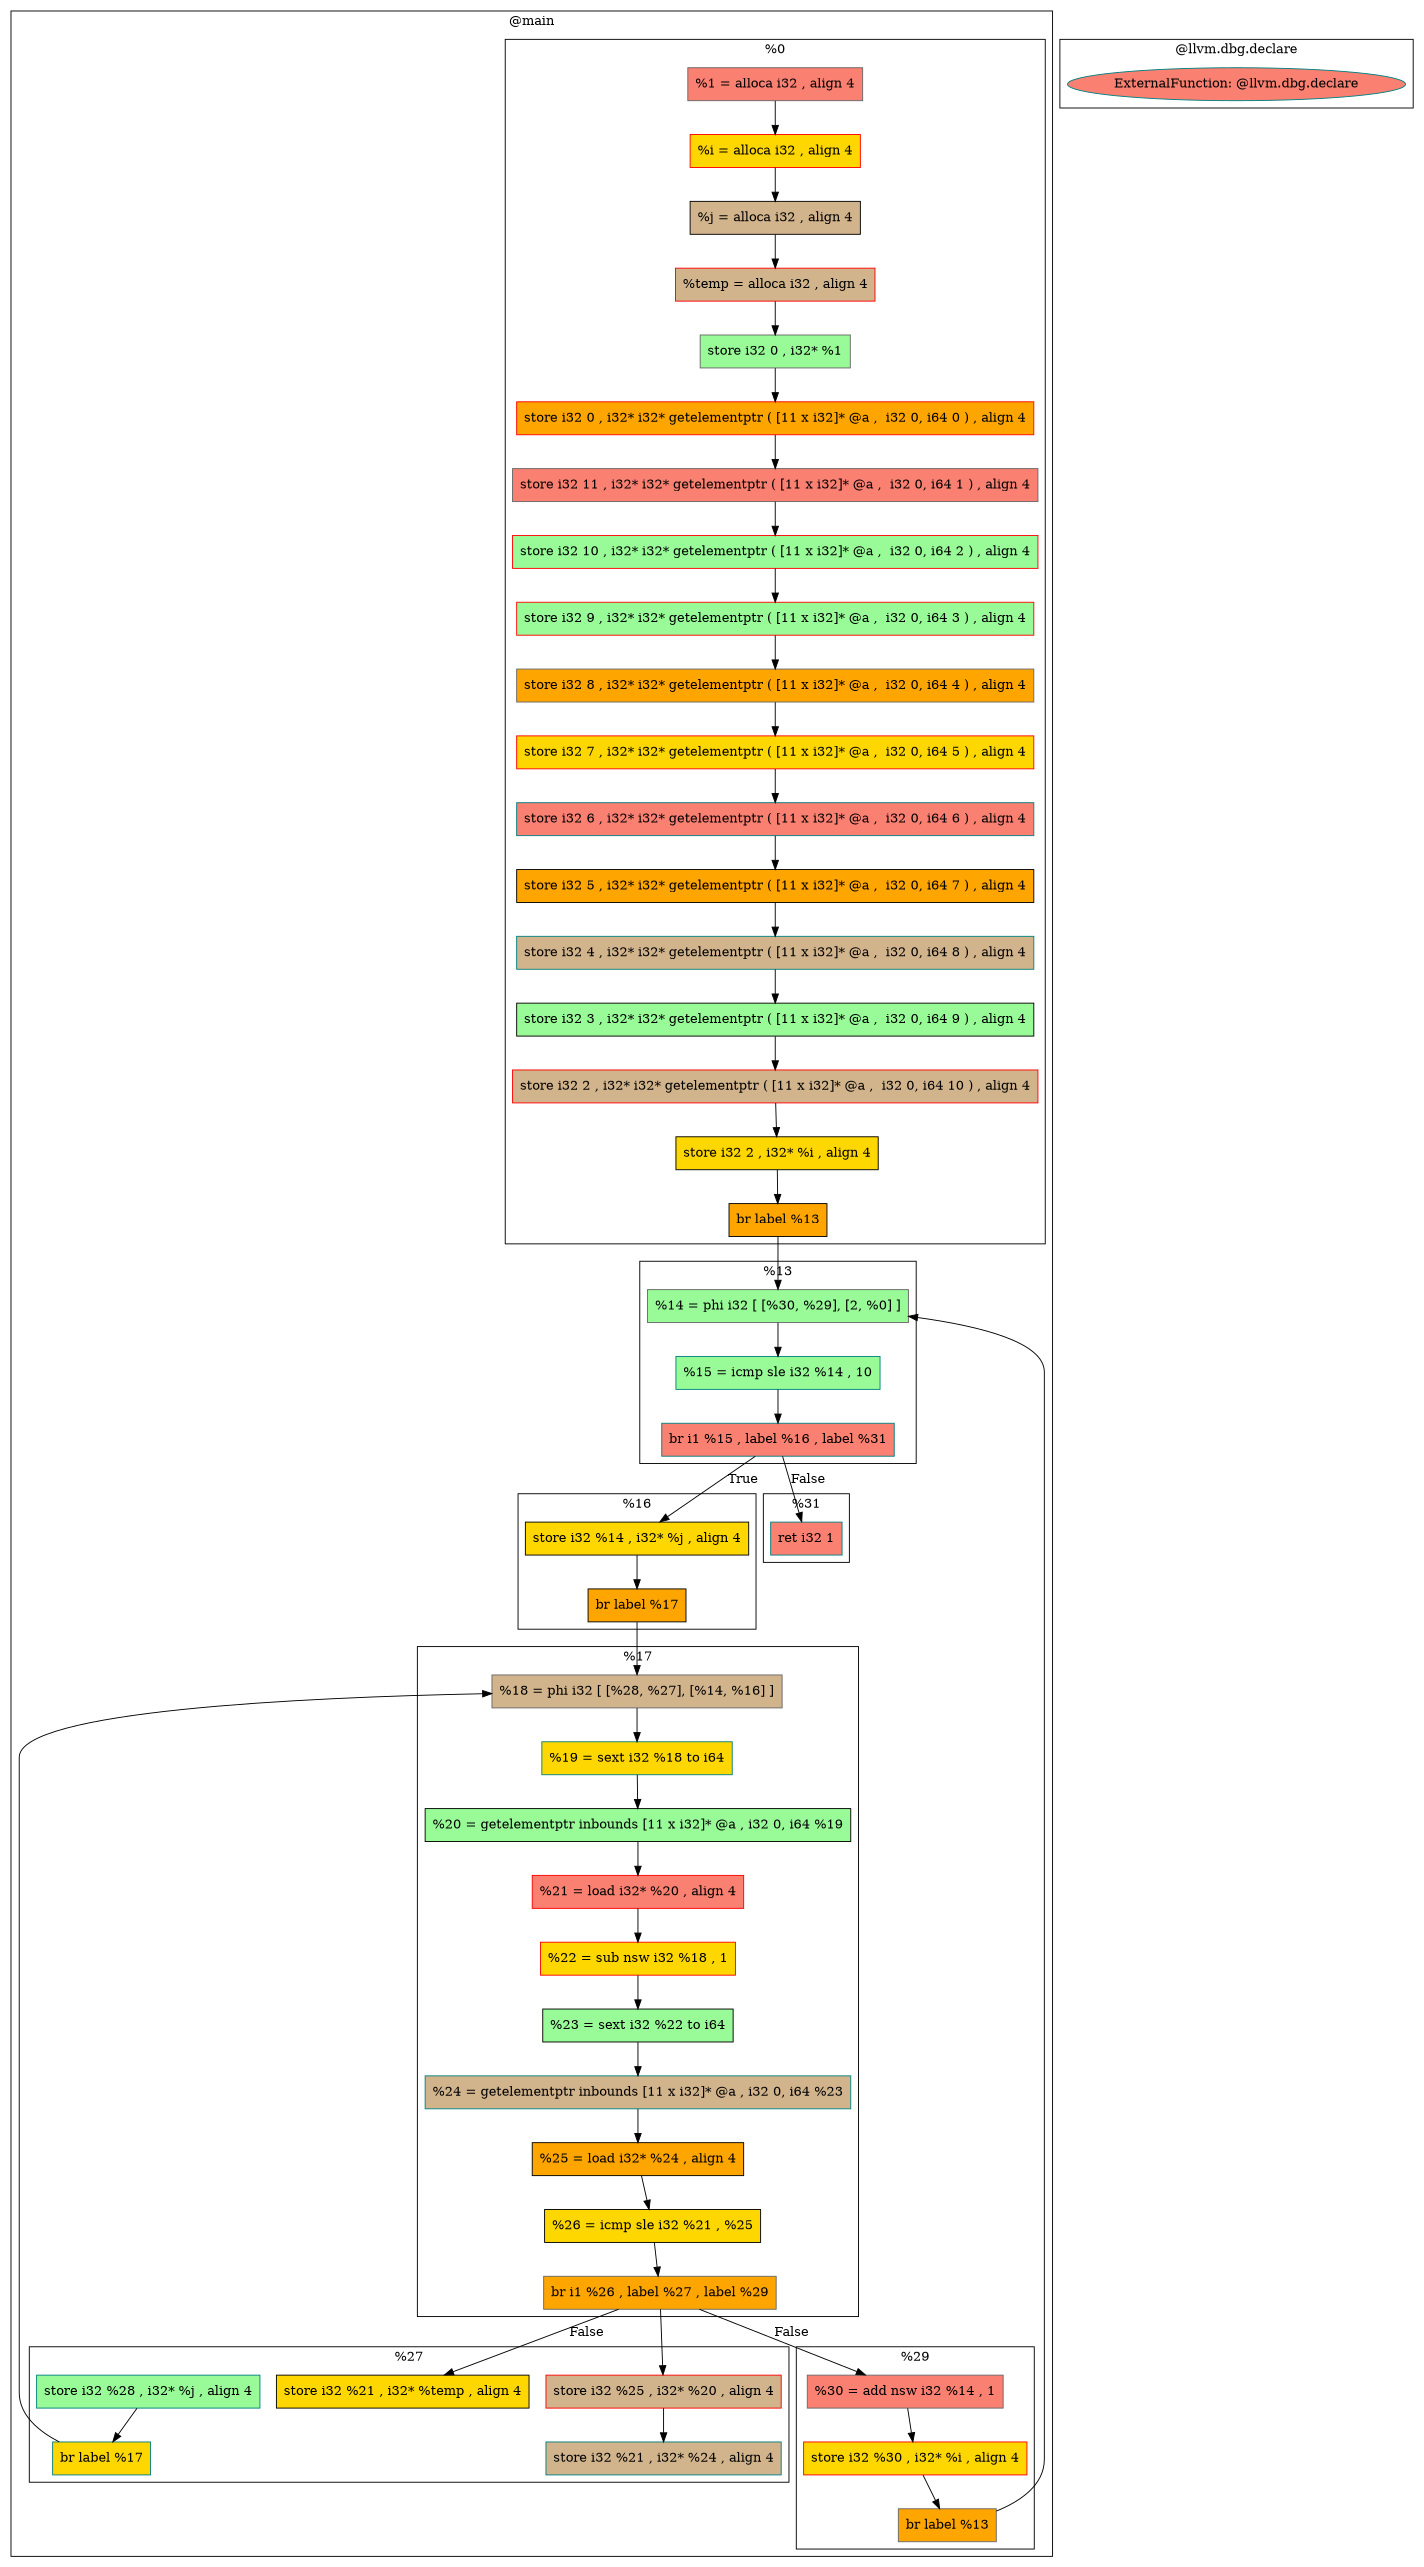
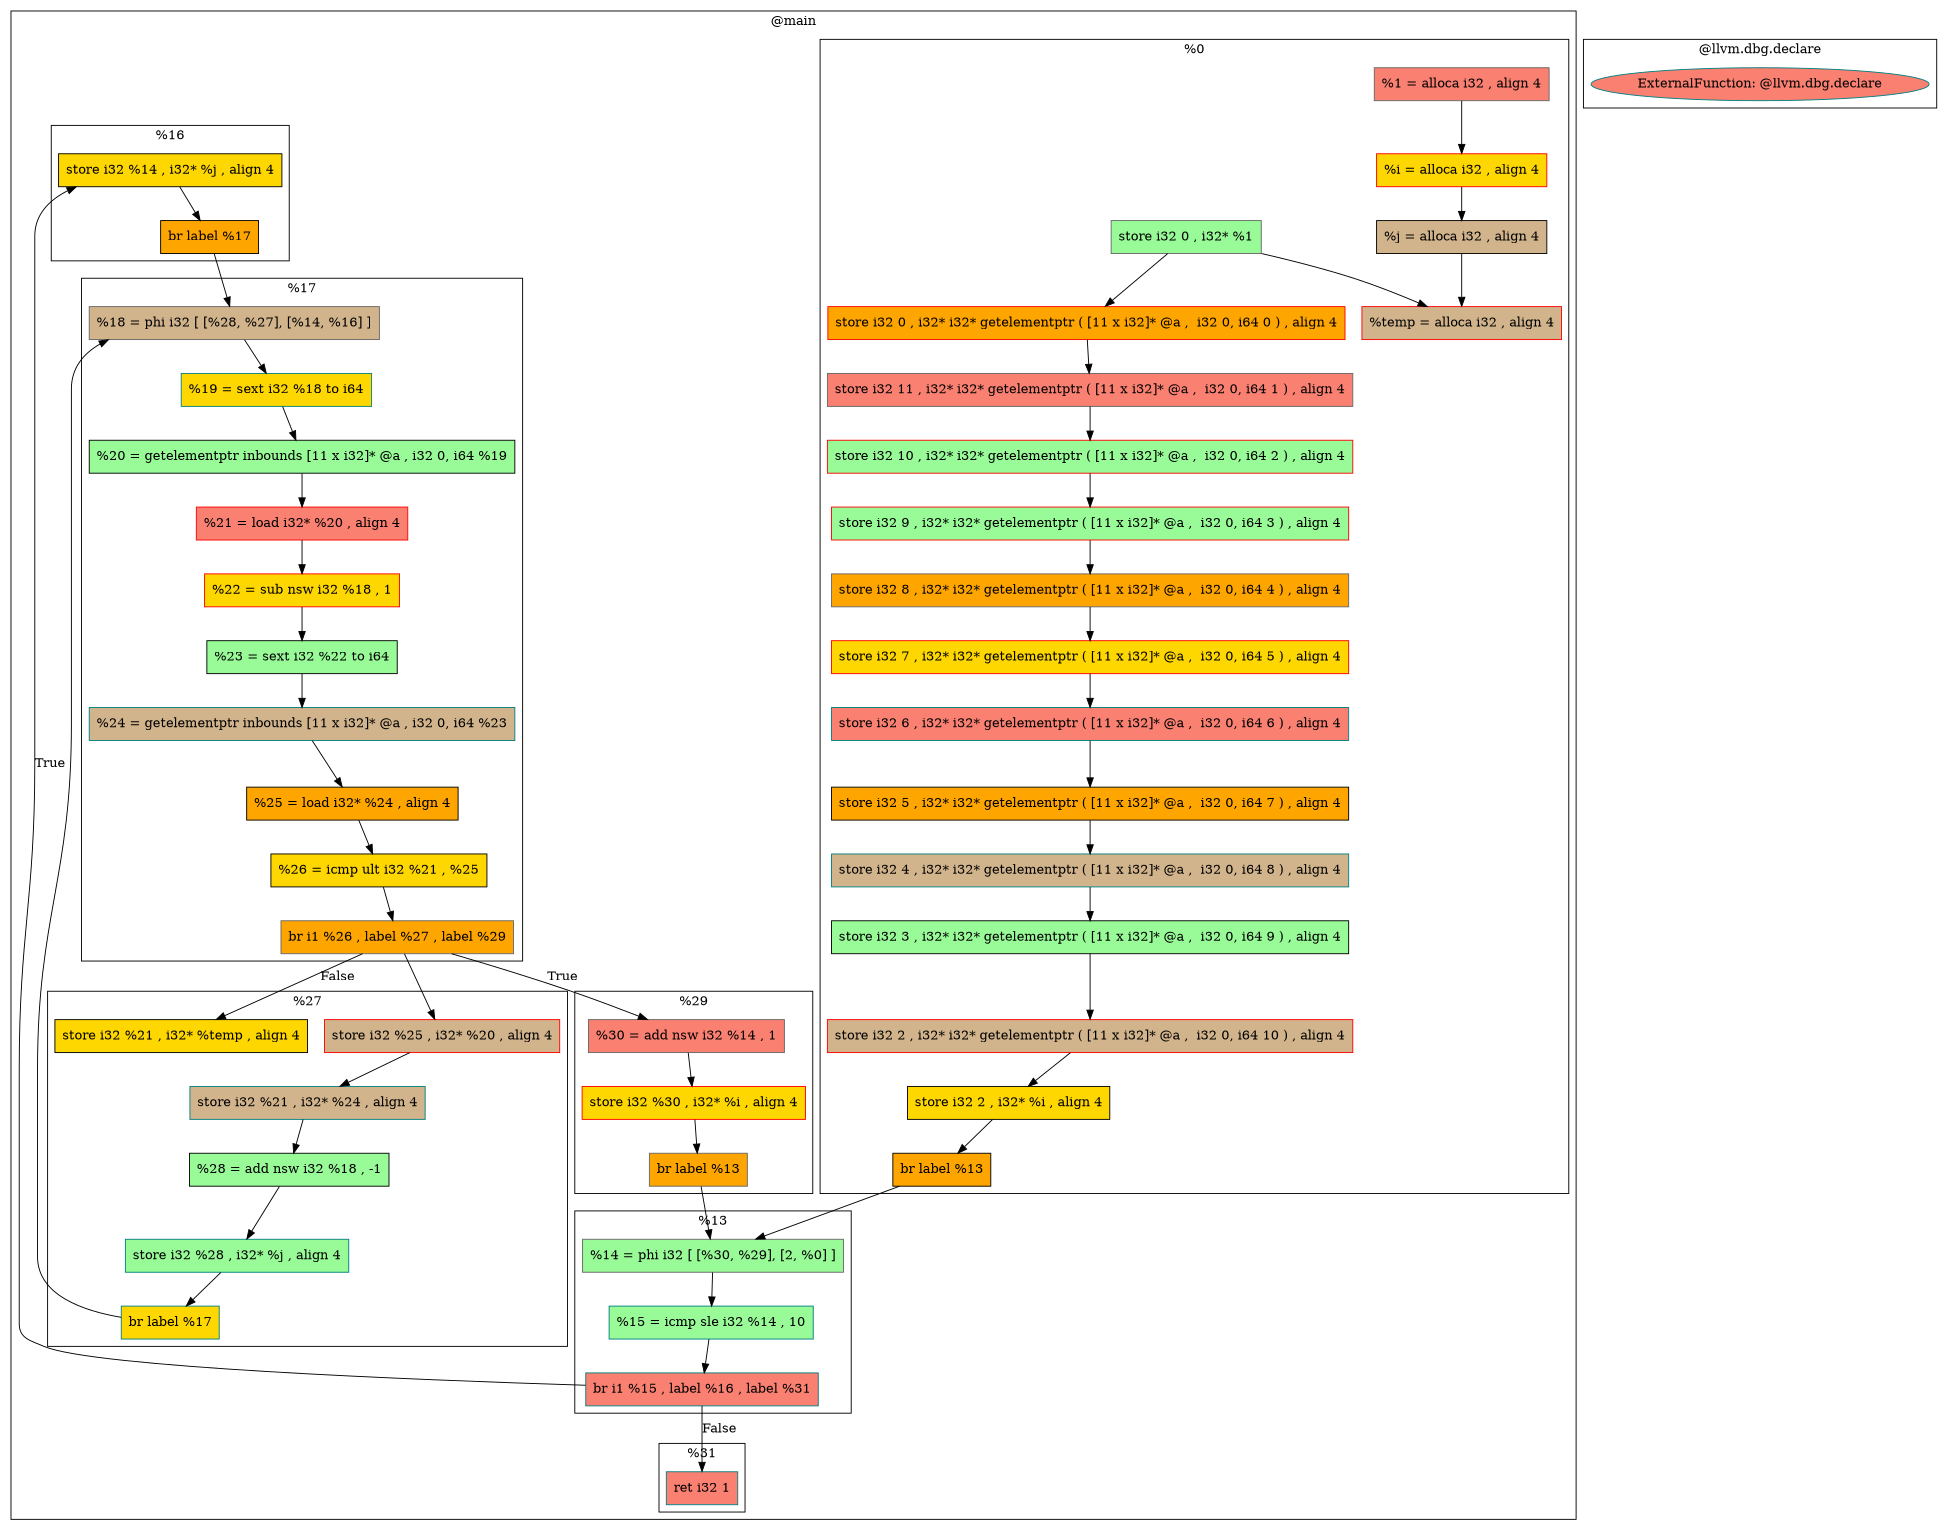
edge "%temp = alloca i32 , align 4" -> "store i32 0 , i32* %1": reversed
node "%28 = add nsw i32 %18 , -1": added
node "%26 = icmp sle i32 %21 , %25": label "%26 = icmp sle i32 %21 , %25" -> "%26 = icmp ult i32 %21 , %25"
edge "br i1 %26 , label %27 , label %29" -> "%30 = add nsw i32 %14 , 1": label "False" -> "True"
